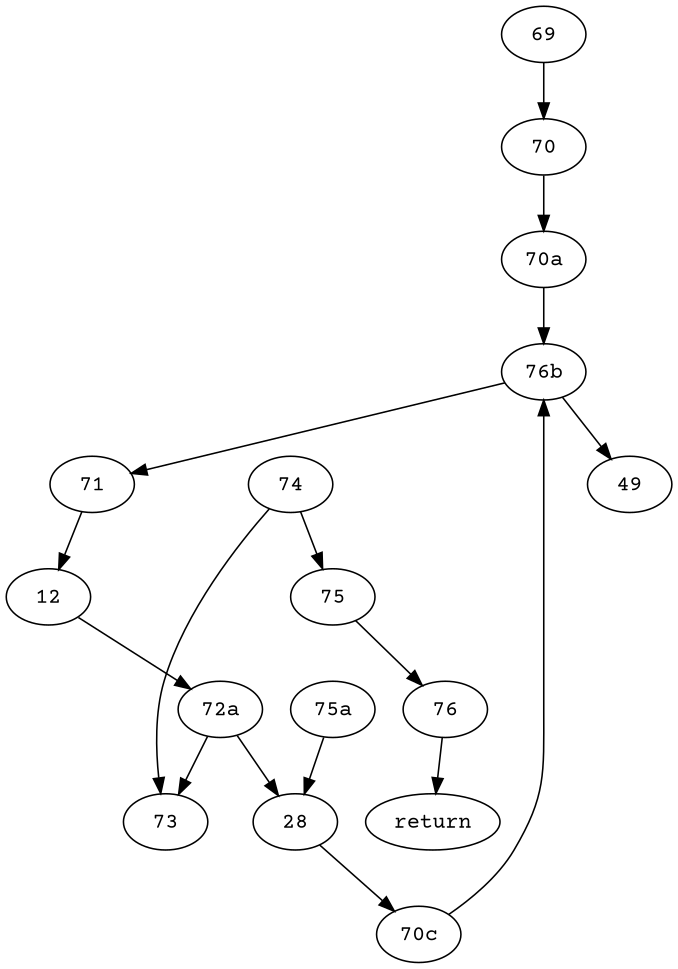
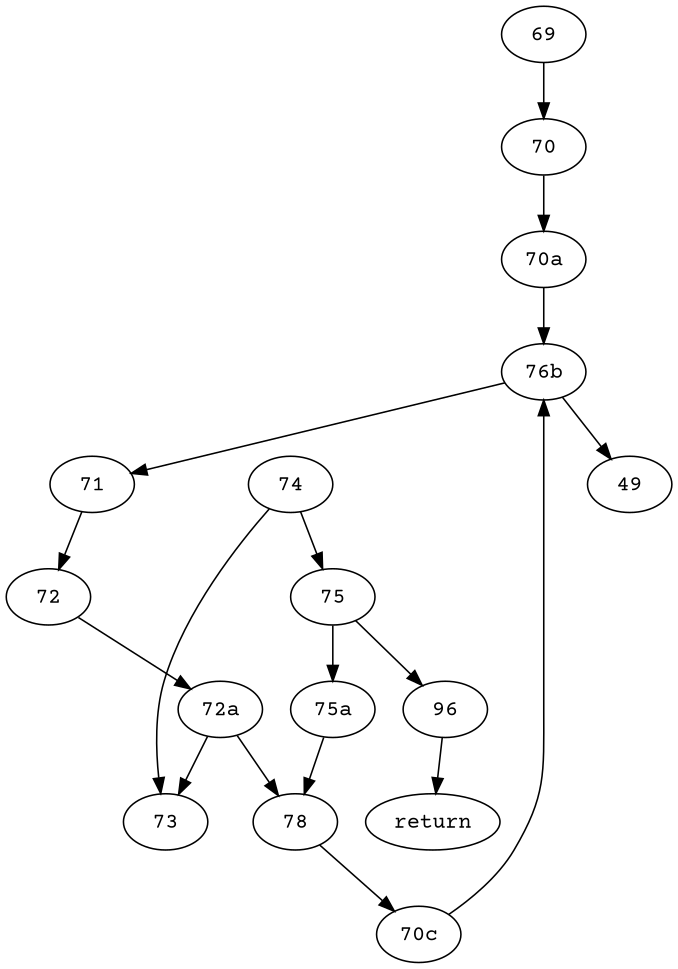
node "12": label "12" -> "72"
edge "75" -> "75a": added
node "76": label "76" -> "96"
node "28": label "28" -> "78"
